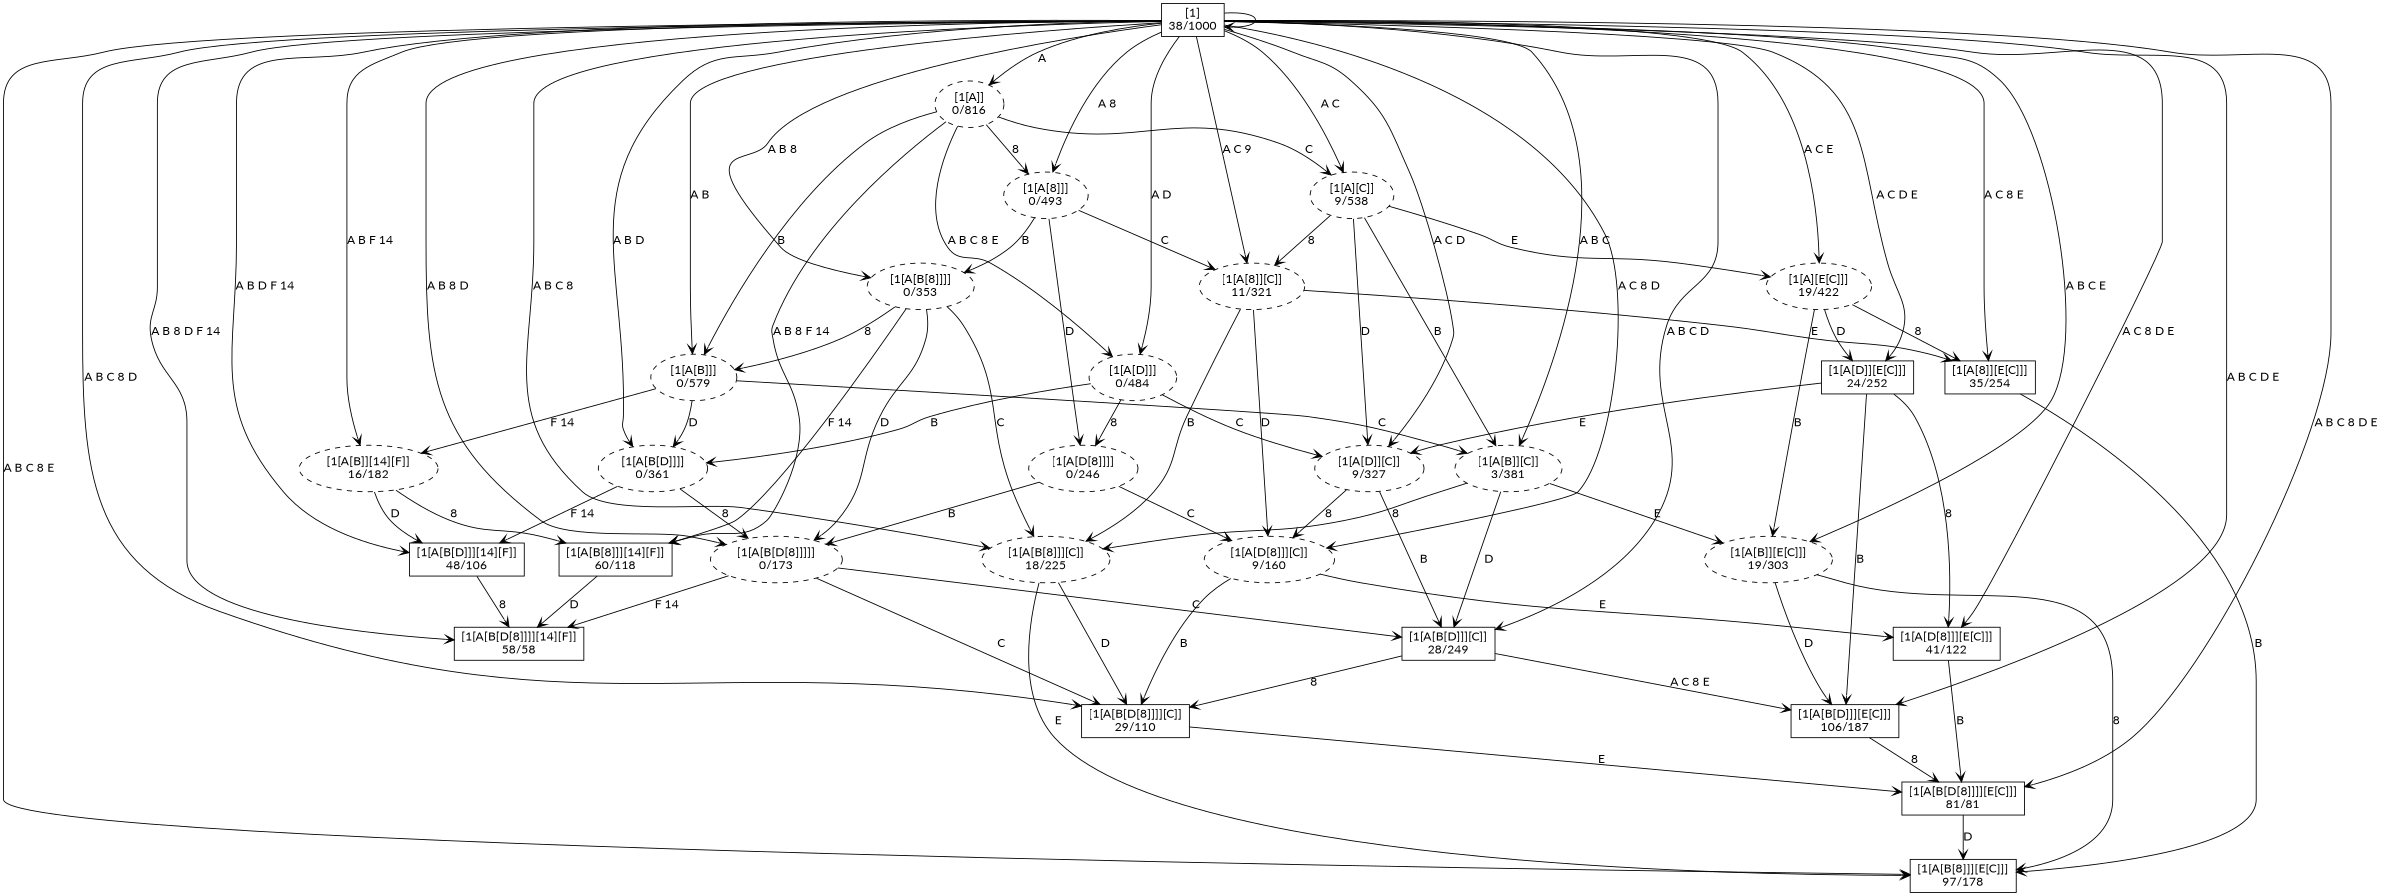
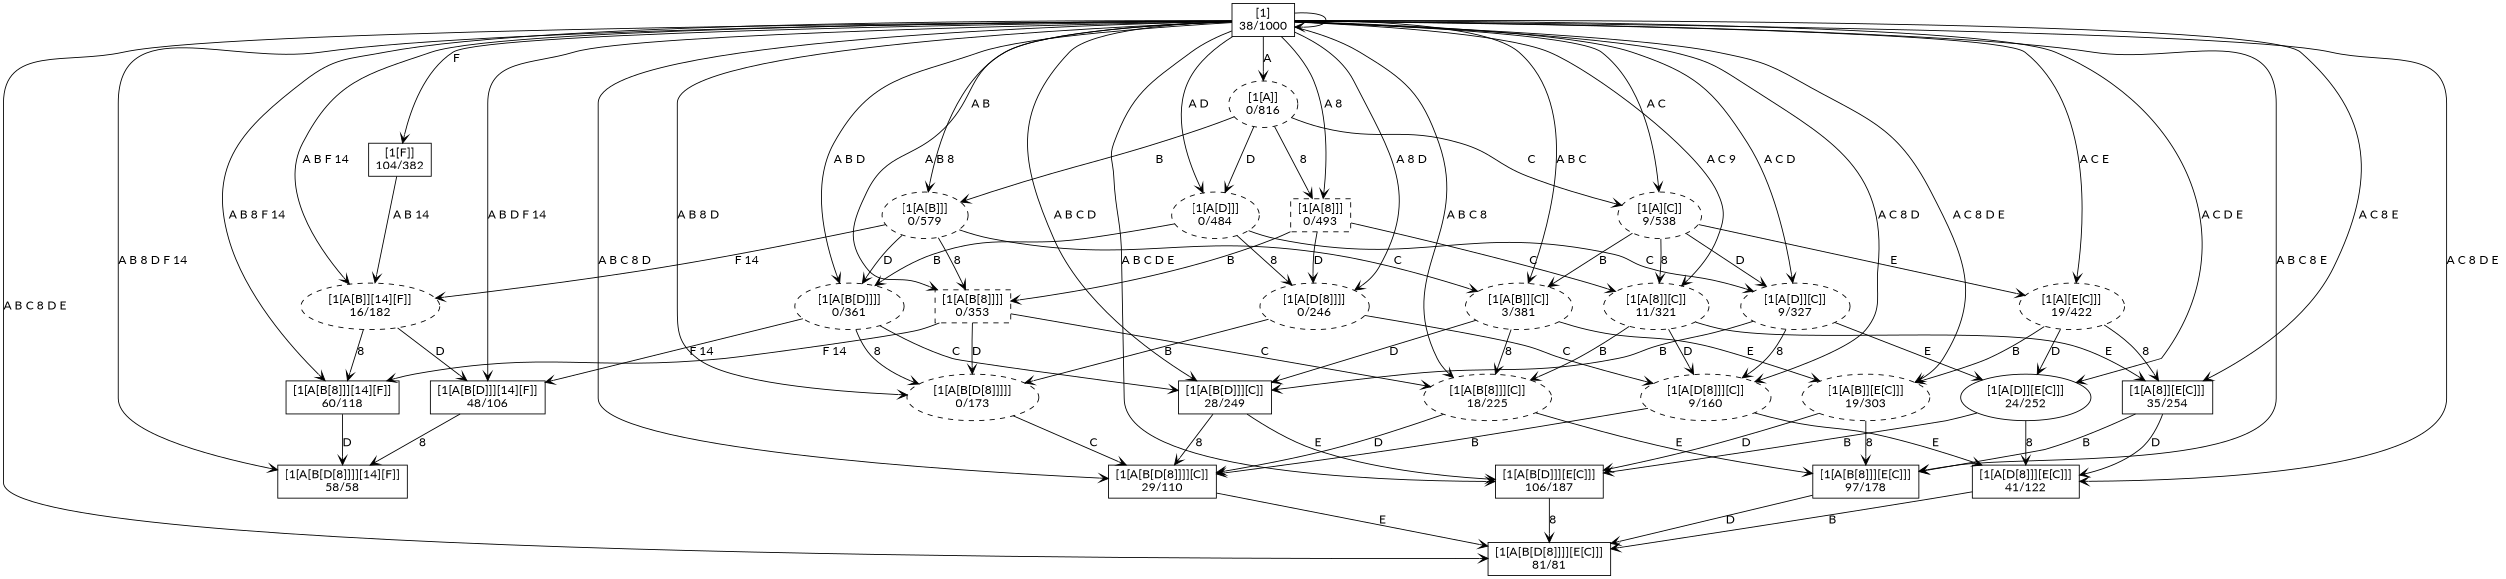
edge "[1] 38/1000" -> "[1[A[D[8]]]] 0/246": added, label "A 8 D"
node "[1[F]] 104/382": added
node "[1[A[8]]] 0/493": shape ellipse -> box
edge "[1[A]] 0/816" -> "[1[A[D]]] 0/484": label "A B C 8 E " -> "D "
node "[1[A[B[8]]]] 0/353": shape ellipse -> box
edge "[1] 38/1000" -> "[1[A[B]][E[C]]] 19/303": label "A B C E " -> "A C 8 D E "
edge "[1[A]] 0/816" -> "[1[A[B[8]]][14][F]] 60/118": now "[1] 38/1000" -> "[1[A[B[8]]][14][F]] 60/118"
edge "[1[A[B[8]]]] 0/353" -> "[1[A[B]]] 0/579": reversed
node "[1[A[D]][E[C]]] 24/252": shape box -> ellipse
edge "[1[A[D]][E[C]]] 24/252" -> "[1[A[D]][C]] 9/327": reversed
edge "[1[A[8]][E[C]]] 35/254" -> "[1[A[D[8]]][E[C]]] 41/122": added, label "D"
edge "[1[A[B[D[8]]]]] 0/173" -> "[1[A[B[D[8]]]][14][F]] 58/58": removed, label "F 14"
edge "[1[A[B[D[8]]]]] 0/173" -> "[1[A[B[D]]][C]] 28/249": now "[1[A[B[D]]]] 0/361" -> "[1[A[B[D]]][C]] 28/249"
edge "[1[A[B[D]]][C]] 28/249" -> "[1[A[B[D]]][E[C]]] 106/187": label "A C 8 E " -> "E "
edge "[1[A[B[D[8]]]][E[C]]] 81/81" -> "[1[A[B[8]]][E[C]]] 97/178": reversed
